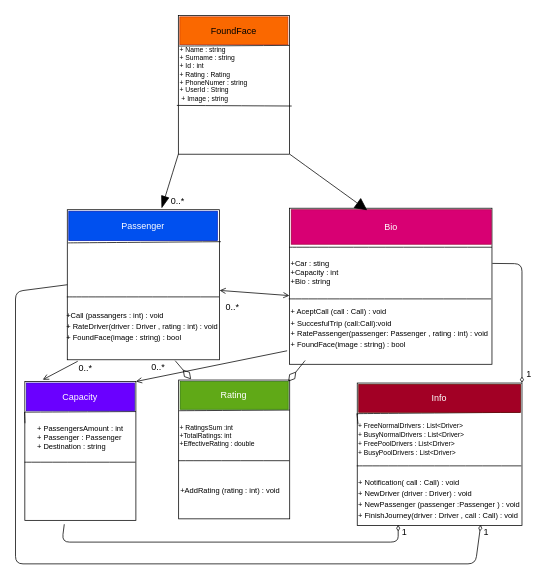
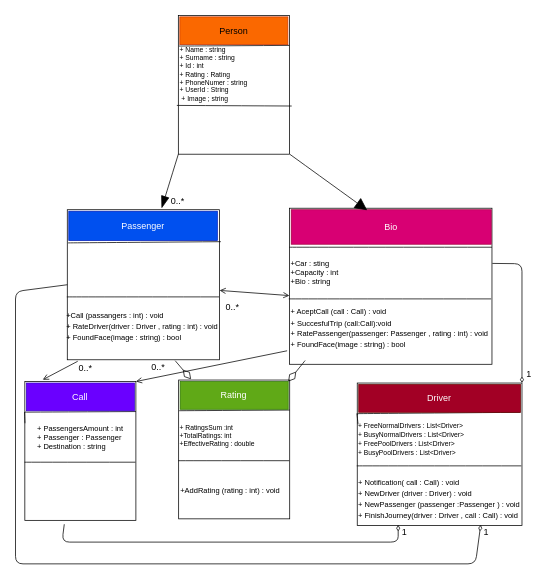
node "FoundFace": label "FoundFace" -> "Person"
node "Capacity": label "Capacity" -> "Call"
node "Info": label "Info" -> "Driver"
